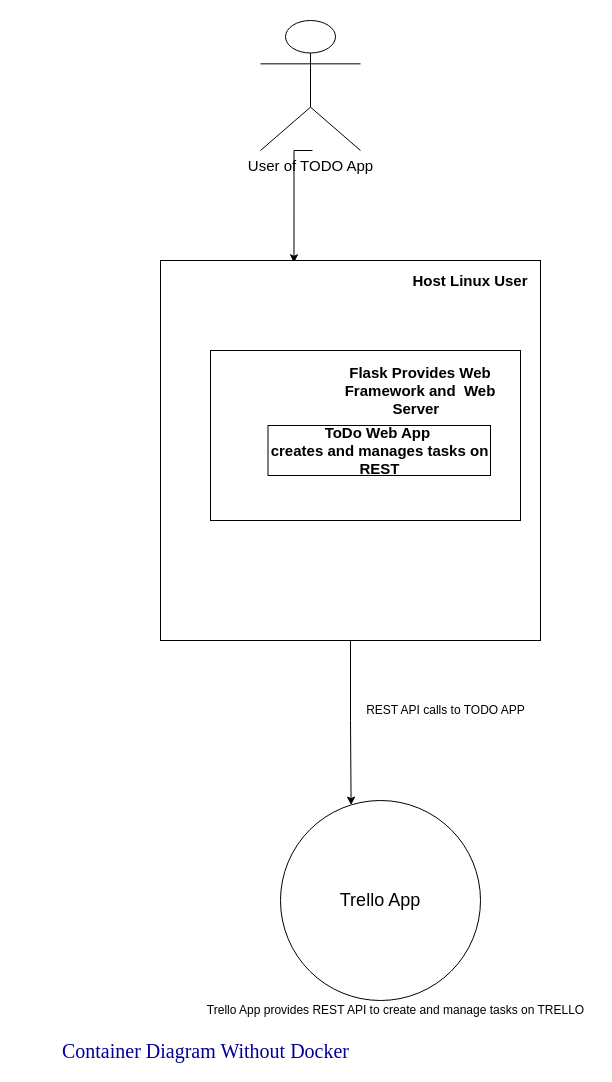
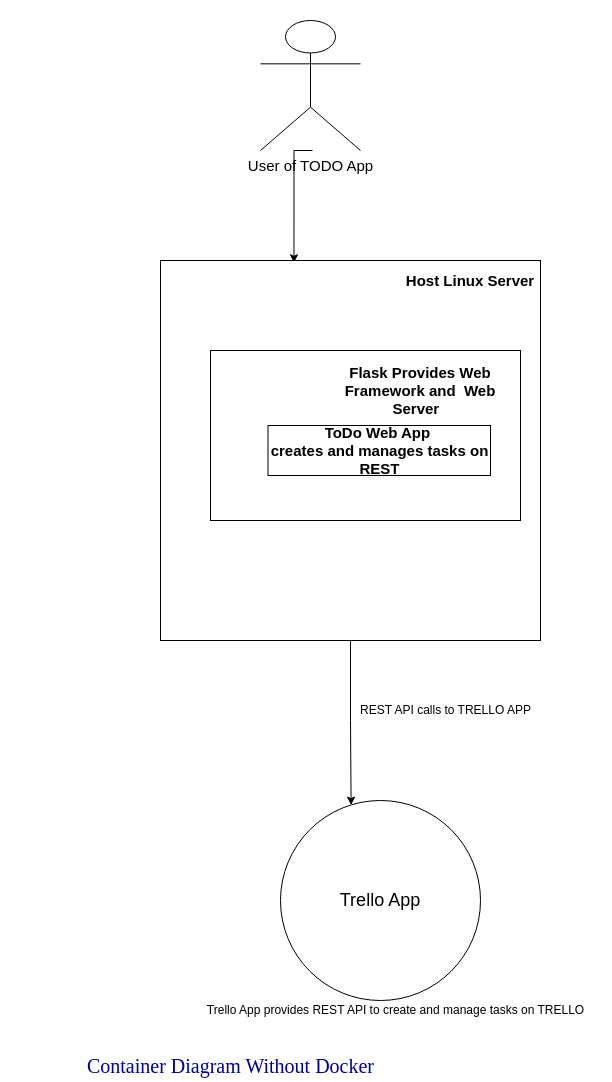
node "Host Linux User": label "Host Linux User" -> "Host Linux Server"
node "REST API calls to TODO APP": label "REST API calls to TODO APP" -> "REST API calls to TRELLO APP"
node "Container Diagram Without Docker": moved (211, 1051) -> (236, 1066)
